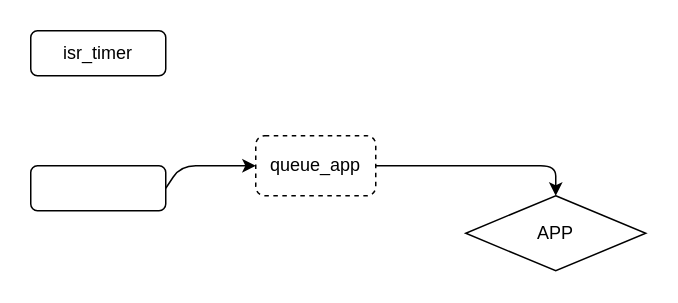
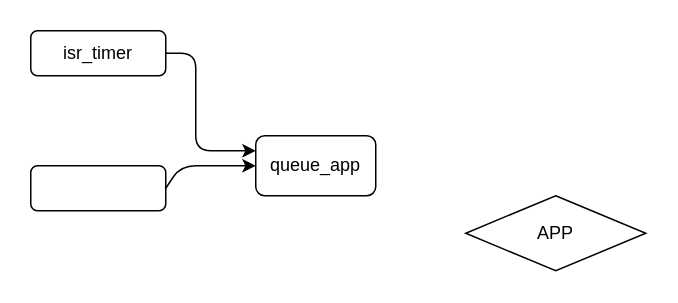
edge "isr_timer" -> "queue_app": added
node "queue_app": style dashed -> solid
edge "queue_app" -> "APP": removed
